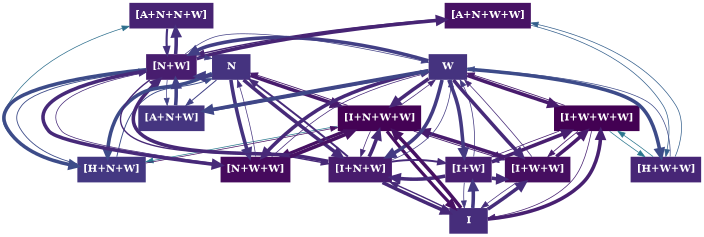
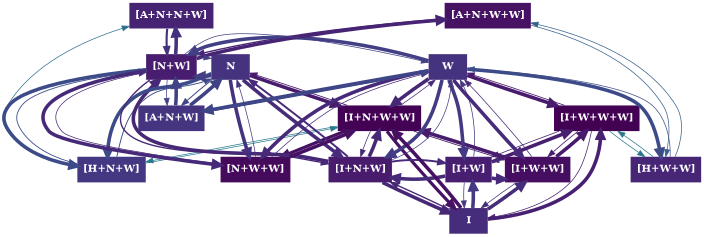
edge "[A+N+W]" -> "N": added
edge "[H+N+W]" -> "[I+N+W+W]": color #471163 -> #29798e
